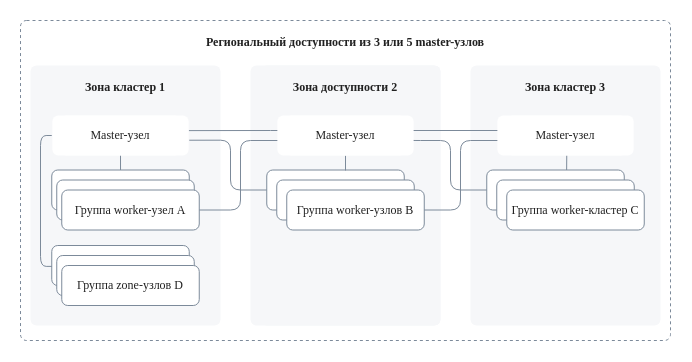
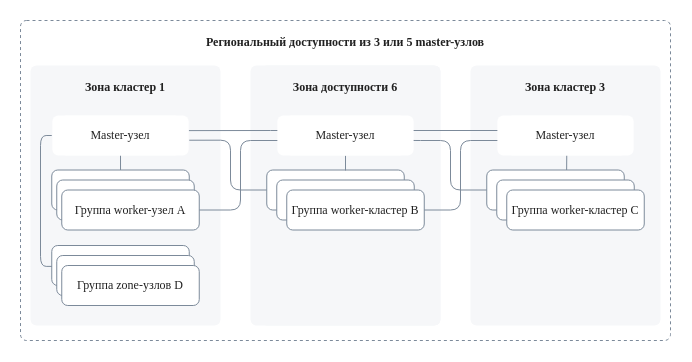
node "Зона доступности 2": label "Зона доступности 2" -> "Зона доступности 6"
node "Группа worker-узлов B": label "Группа worker-узлов B" -> "Группа worker-кластер B"
